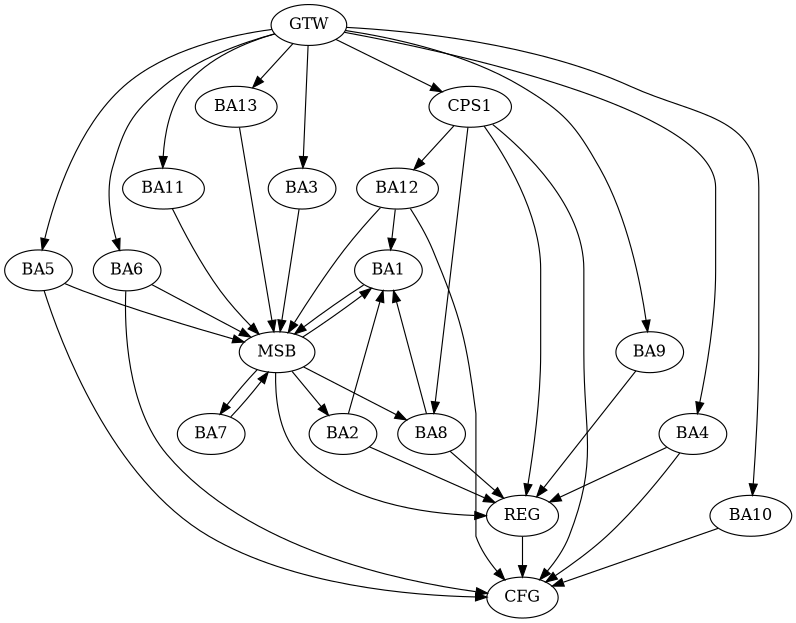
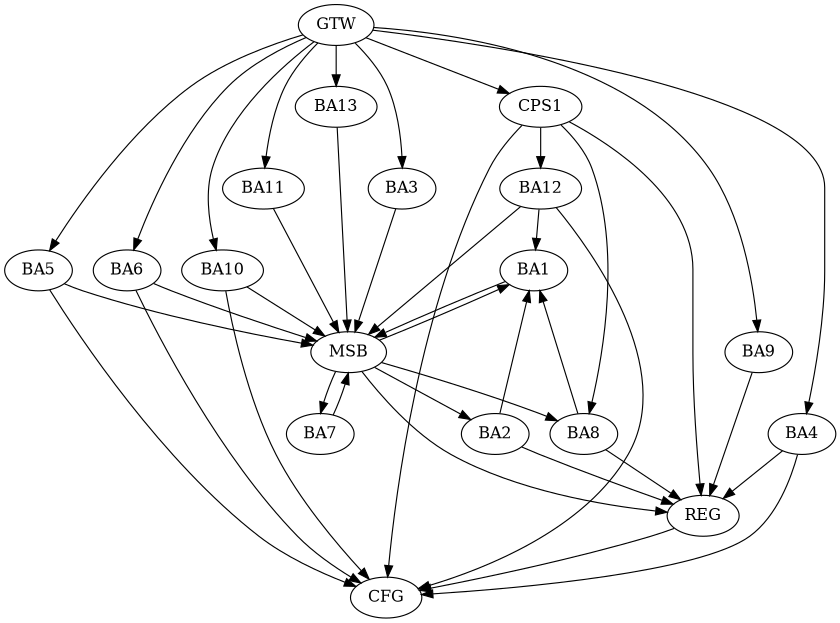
edge "BA10" -> "MSB": added
